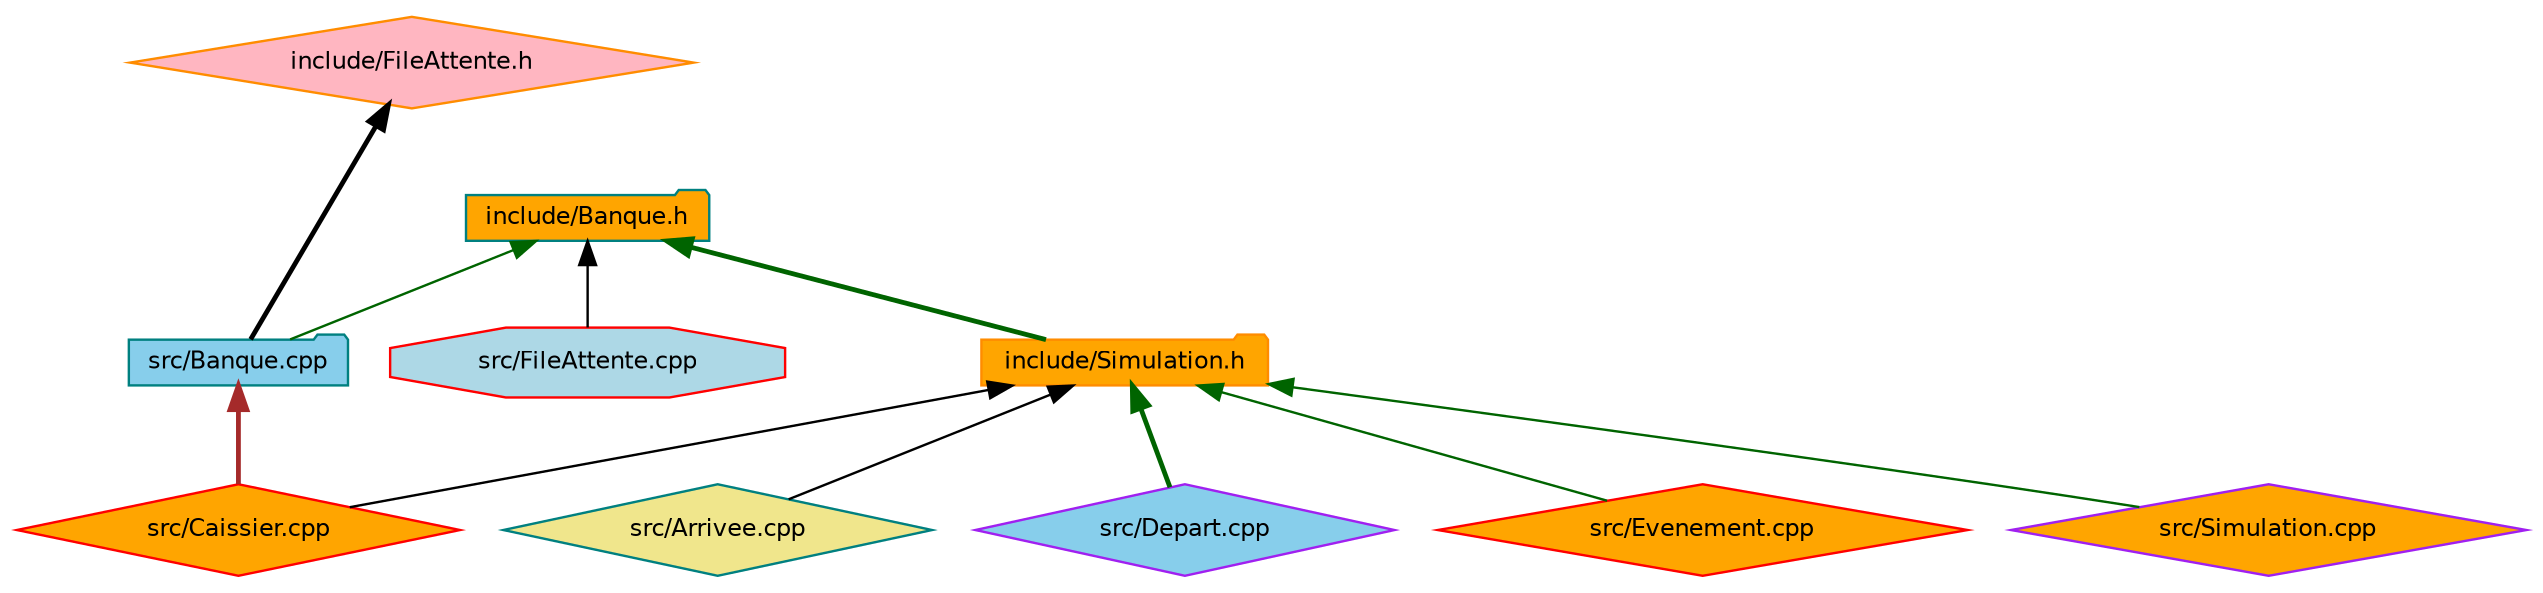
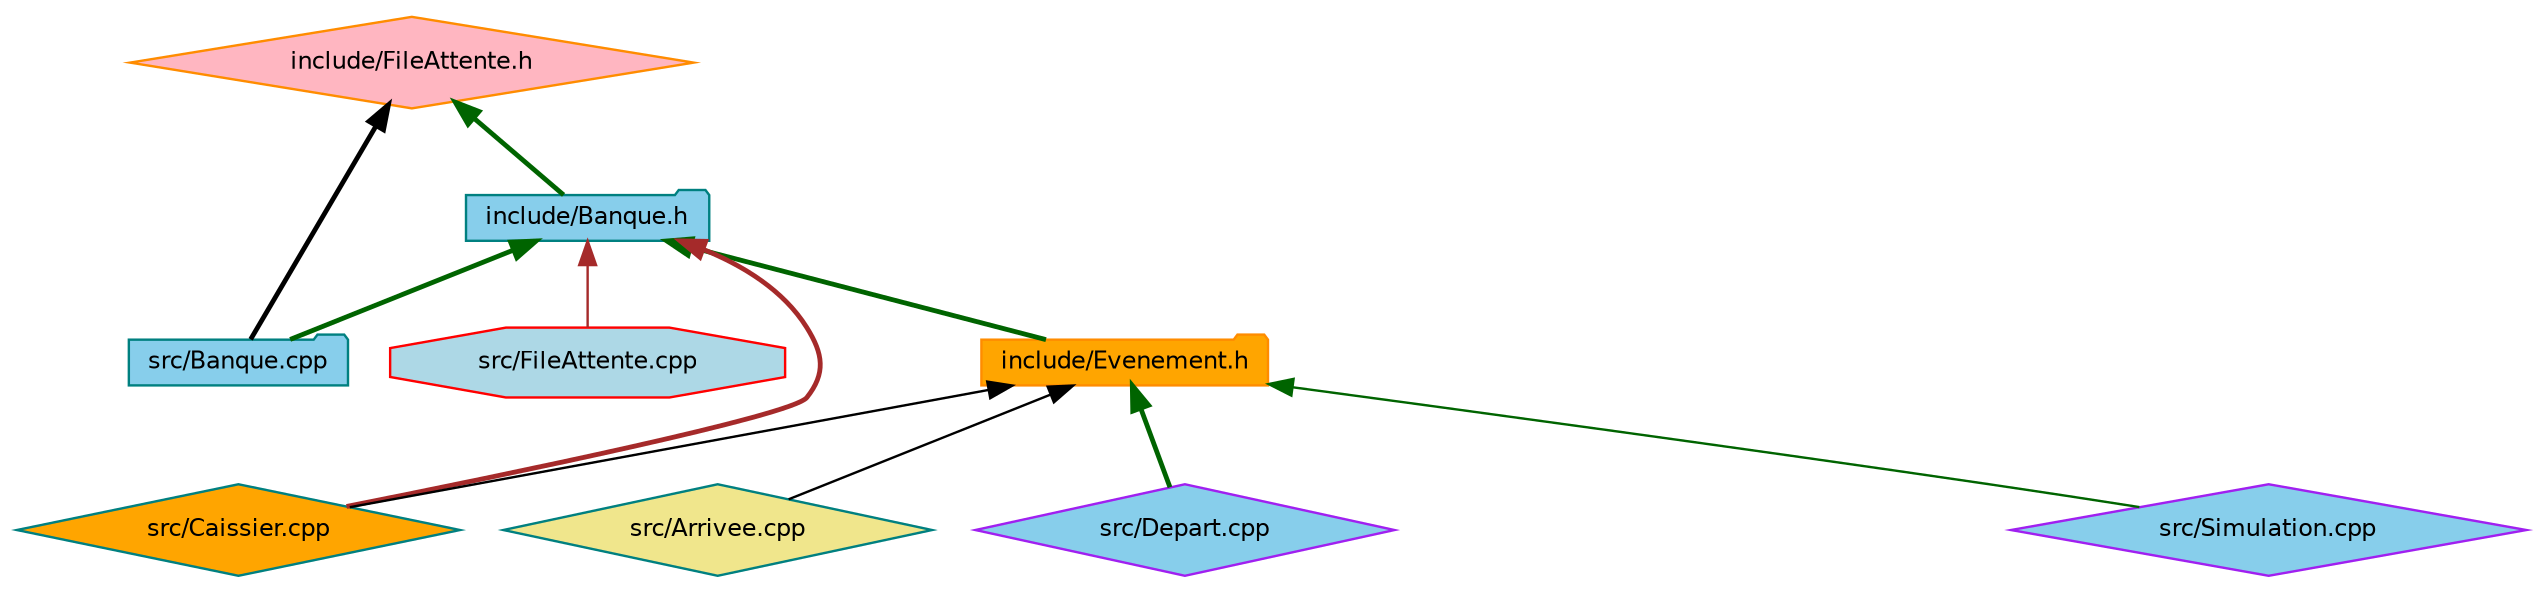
edge "include/Banque.h" -> "include/FileAttente.h": added
node "include/Banque.h": fillcolor orange -> skyblue
edge "src/Banque.cpp" -> "include/Banque.h": style solid -> bold
edge "src/FileAttente.cpp" -> "include/Banque.h": color black -> brown
node "include/Simulation.h": label "include/Simulation.h" -> "include/Evenement.h"
edge "src/Caissier.cpp" -> "src/Banque.cpp": now "src/Caissier.cpp" -> "include/Banque.h"
node "src/Caissier.cpp": color red -> teal
node "src/Evenement.cpp": removed
node "src/Simulation.cpp": fillcolor orange -> skyblue
